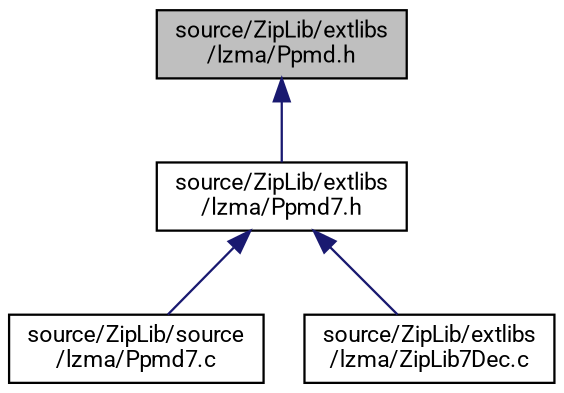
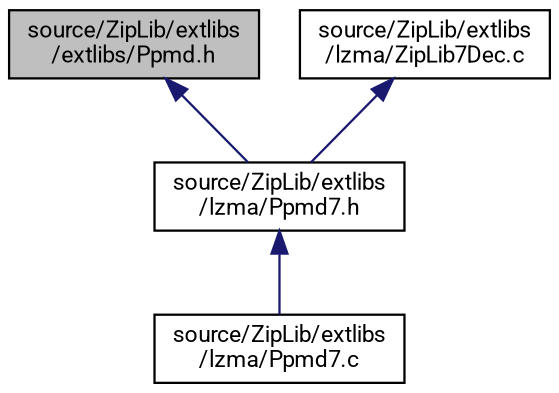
node "source/ZipLib/extlibs /lzma/Ppmd.h": label "source/ZipLib/extlibs /lzma/Ppmd.h" -> "source/ZipLib/extlibs /extlibs/Ppmd.h"
edge "source/ZipLib/extlibs /lzma/ZipLib7Dec.c" -> "source/ZipLib/extlibs /lzma/Ppmd7.h": reversed
node "source/ZipLib/source /lzma/Ppmd7.c": label "source/ZipLib/source /lzma/Ppmd7.c" -> "source/ZipLib/extlibs /lzma/Ppmd7.c"
